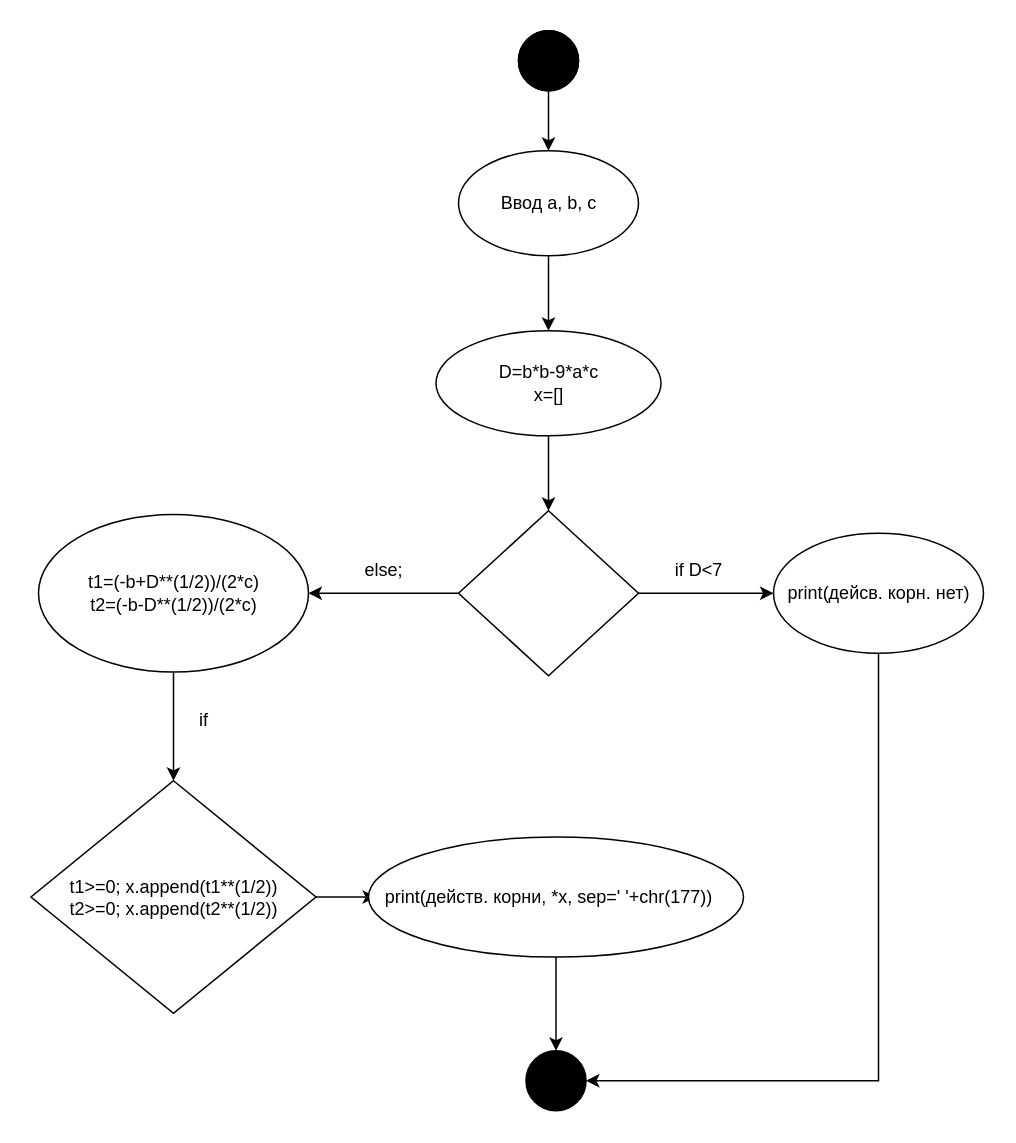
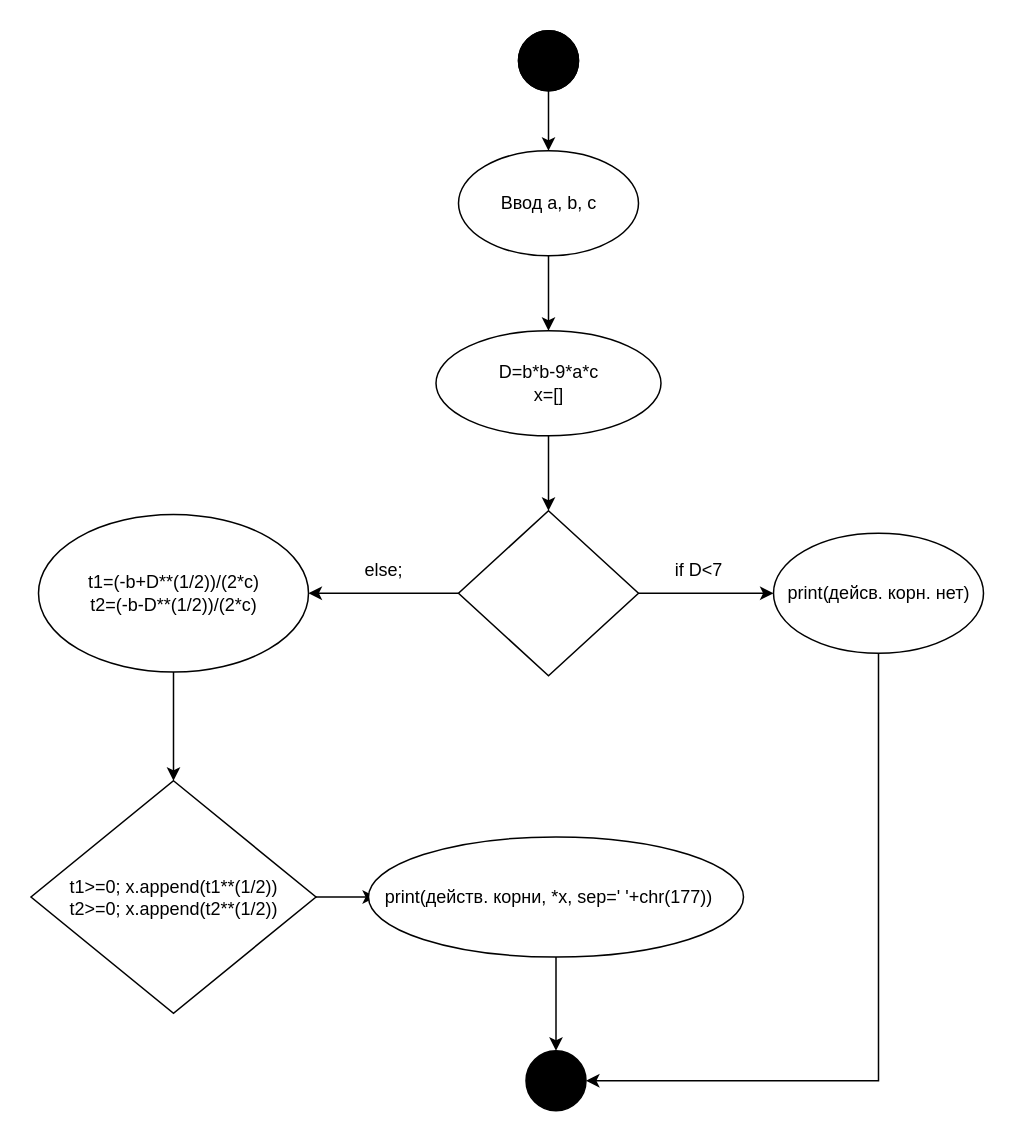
node "if": removed
